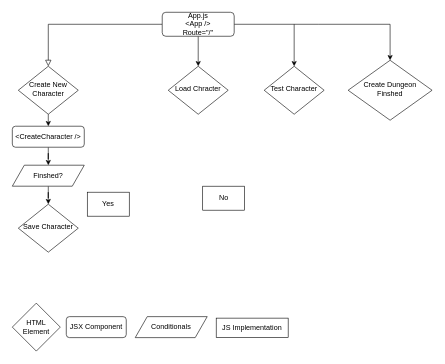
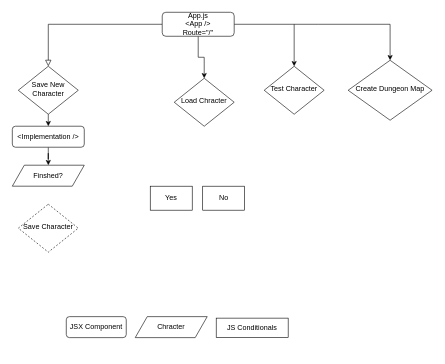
node "Create New Character": label "Create New Character" -> "Save New Character"
node "Create Dungeon Finshed": label "Create Dungeon Finshed" -> "Create Dungeon Map"
node "Load Chracter": moved (198, 90) -> (204, 102)
node "<CreateCharacter />": label "<CreateCharacter />" -> "<Implementation />"
edge "Finshed?" -> "Save Character": removed
node "Yes": moved (108, 204) -> (171, 198)
node "Save Character": style solid -> dashed
node "HTML Element": removed
node "Conditionals": label "Conditionals" -> "Chracter"
node "JS Implementation": label "JS Implementation" -> "JS Conditionals"
